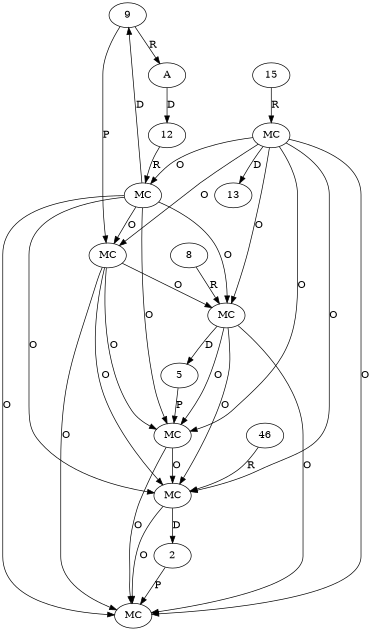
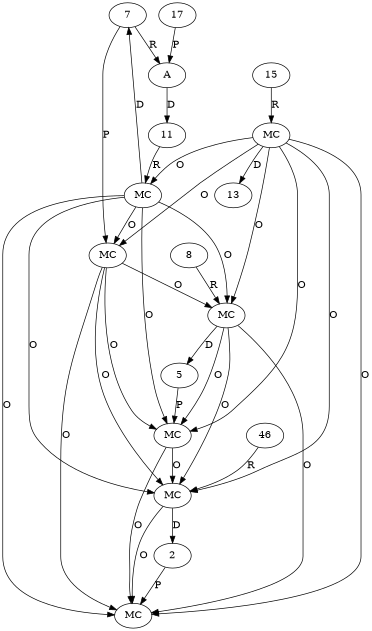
node "9": label "9" -> "7"
node "17": added
node "12": label "12" -> "11"
